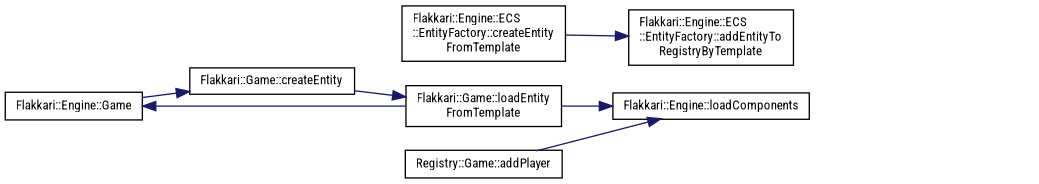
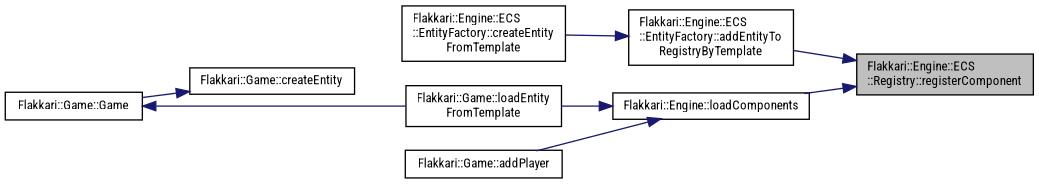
node "Flakkari::Engine::ECS ::Registry::registerComponent": added
edge "Flakkari::Game::createEntity" -> "Flakkari::Game::loadEntity FromTemplate": removed
node "Flakkari::Engine::Game": label "Flakkari::Engine::Game" -> "Flakkari::Game::Game"
node "Registry::Game::addPlayer": label "Registry::Game::addPlayer" -> "Flakkari::Game::addPlayer"
